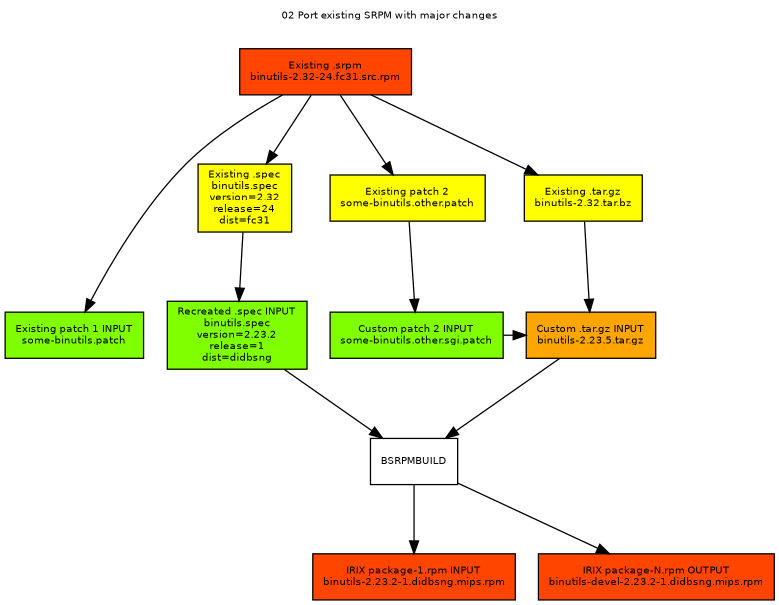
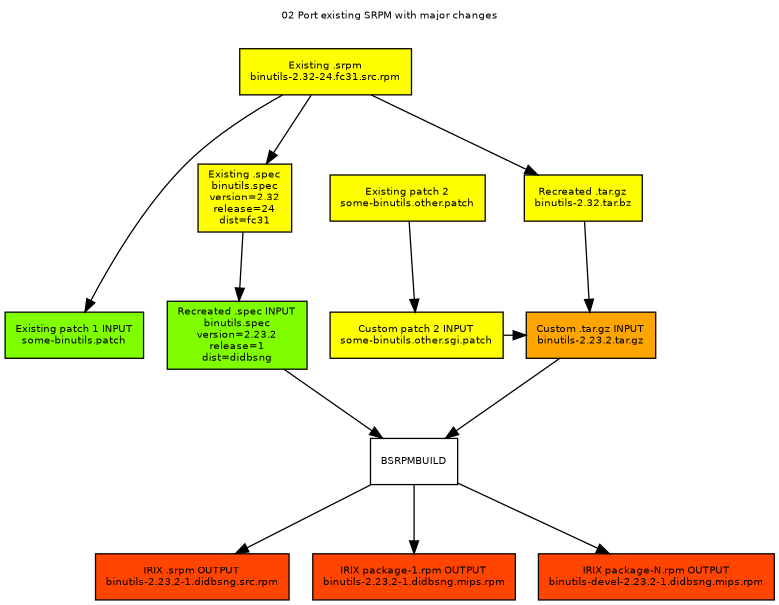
node "Existing .srpm binutils-2.32-24.fc31.src.rpm": fillcolor orangered -> yellow
edge "Existing .srpm binutils-2.32-24.fc31.src.rpm" -> "Existing patch 2 some-binutils.other.patch": removed
node "Existing .tar.gz binutils-2.32.tar.bz": label "Existing .tar.gz binutils-2.32.tar.bz" -> "Recreated .tar.gz binutils-2.32.tar.bz"
node "Custom patch 2 INPUT some-binutils.other.sgi.patch": fillcolor chartreuse1 -> yellow
node "Custom .tar.gz INPUT binutils-2.23.5.tar.gz": label "Custom .tar.gz INPUT binutils-2.23.5.tar.gz" -> "Custom .tar.gz INPUT binutils-2.23.2.tar.gz"
node "IRIX .srpm OUTPUT binutils-2.23.2-1.didbsng.src.rpm": added
node "IRIX package-1.rpm INPUT binutils-2.23.2-1.didbsng.mips.rpm": label "IRIX package-1.rpm INPUT binutils-2.23.2-1.didbsng.mips.rpm" -> "IRIX package-1.rpm OUTPUT binutils-2.23.2-1.didbsng.mips.rpm"
